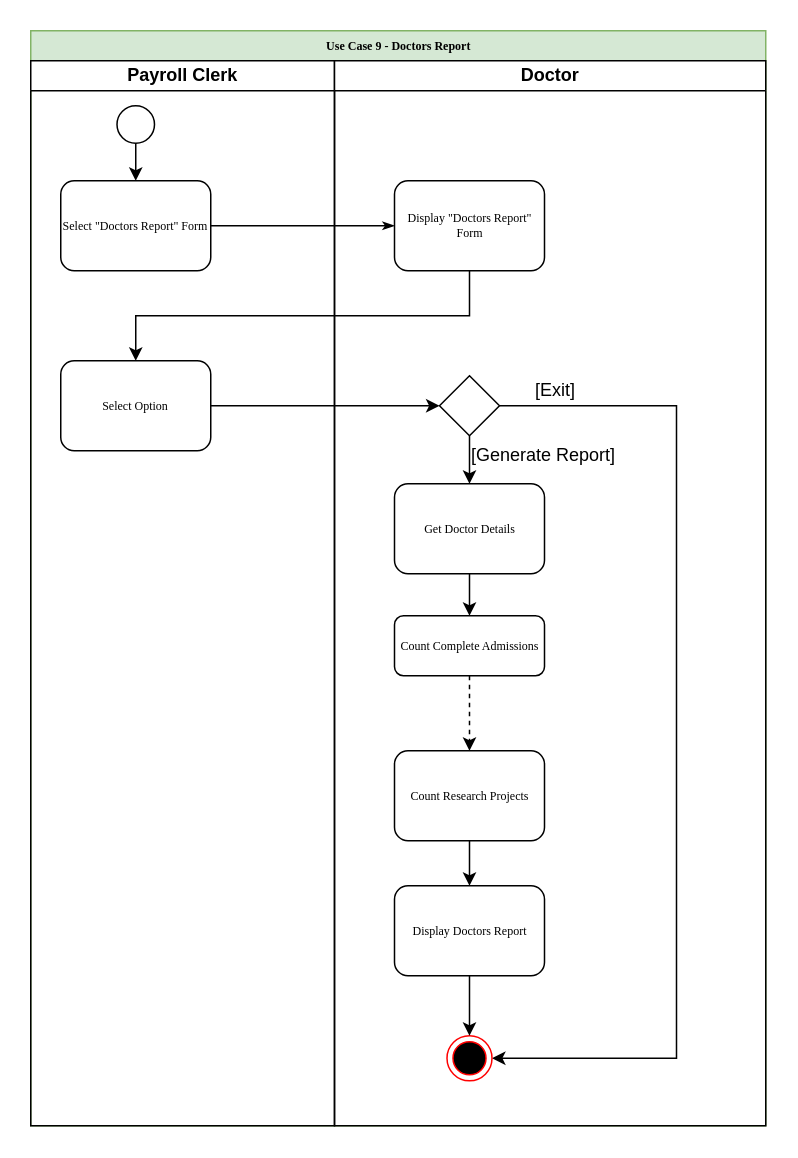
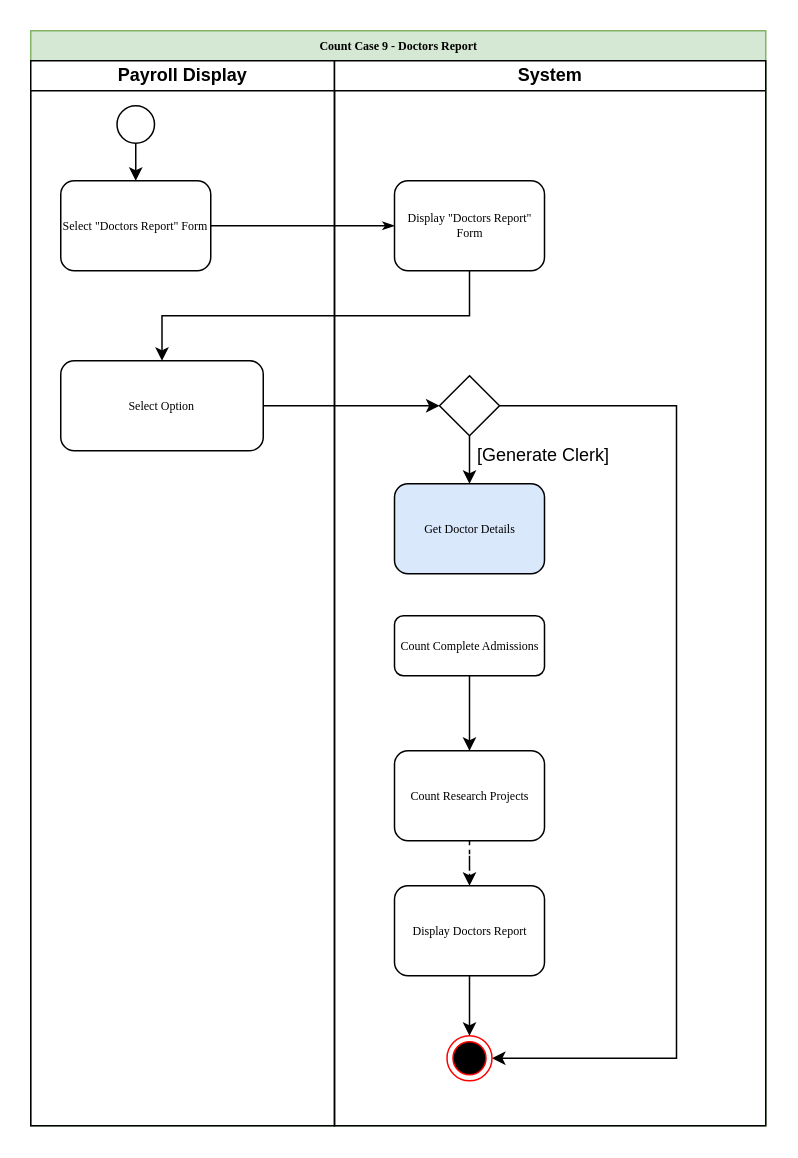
node "Use Case 9 - Doctors Report": label "Use Case 9 - Doctors Report" -> "Count Case 9 - Doctors Report"
node "Payroll Clerk": label "Payroll Clerk" -> "Payroll Display"
node "Doctor": label "Doctor" -> "System"
node "[Exit]": removed
node "Select Option": size 150x90 -> 203x90
node "[Generate Report]": label "[Generate Report]" -> "[Generate Clerk]"
node "Get Doctor Details": fillcolor #ffffff -> #dae8fc
edge "Get Doctor Details" -> "Count Complete Admissions": removed
edge "Count Complete Admissions" -> "Count Research Projects": style dashed -> solid
edge "Count Research Projects" -> "Display Doctors Report": style solid -> dashed
